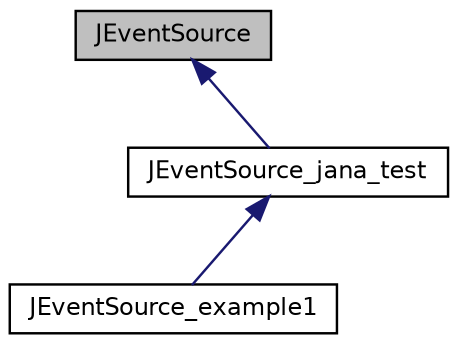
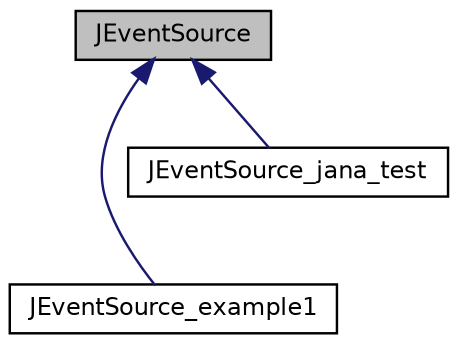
edge "JEventSource_example1" -> "JEventSource_jana_test": now "JEventSource_example1" -> "JEventSource"
